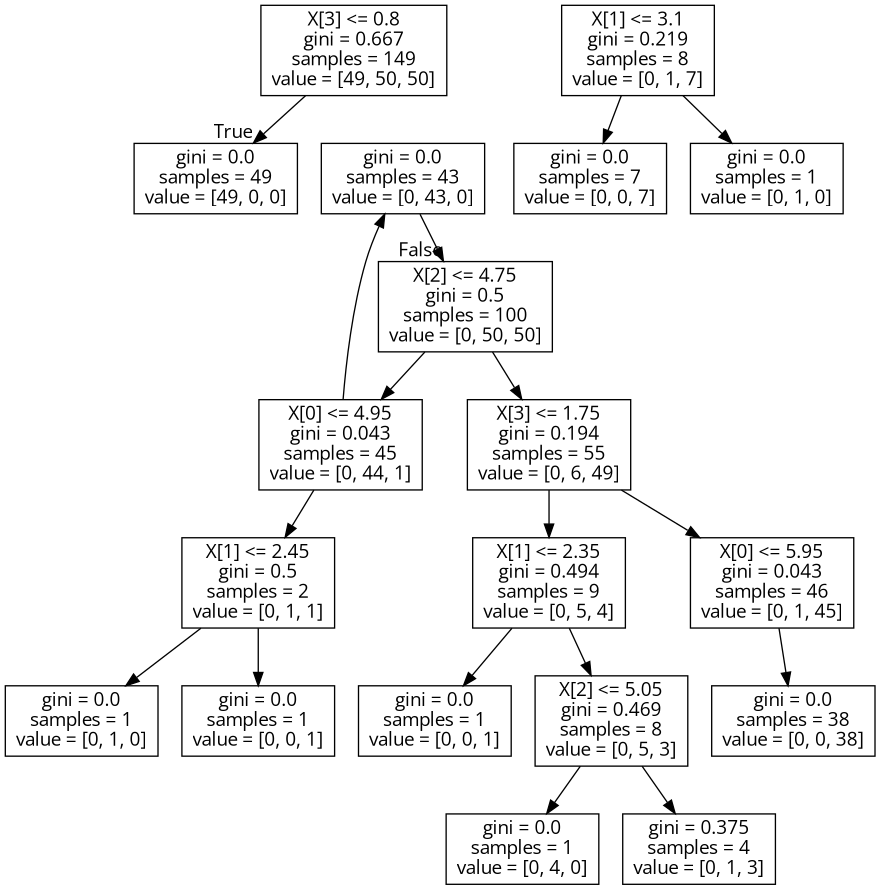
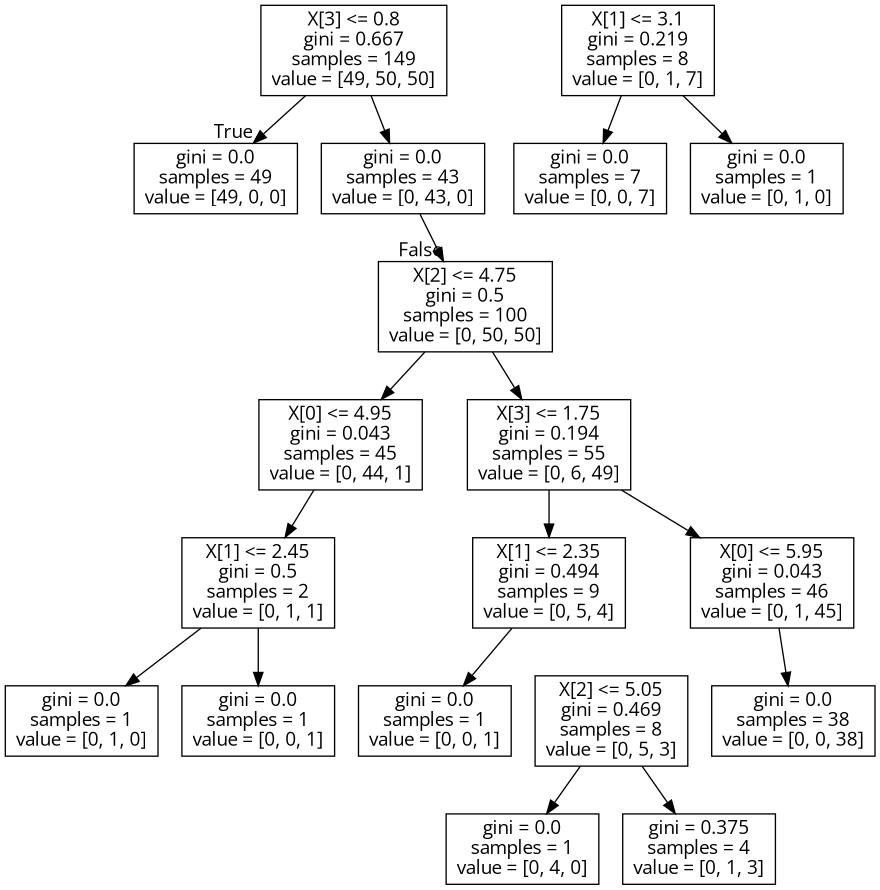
edge "X[0] <= 4.95 gini = 0.043 samples = 45 value = [0, 44, 1]" -> "gini = 0.0 samples = 43 value = [0, 43, 0]": now "X[3] <= 0.8 gini = 0.667 samples = 149 value = [49, 50, 50]" -> "gini = 0.0 samples = 43 value = [0, 43, 0]"
edge "X[1] <= 2.35 gini = 0.494 samples = 9 value = [0, 5, 4]" -> "X[2] <= 5.05 gini = 0.469 samples = 8 value = [0, 5, 3]": removed
